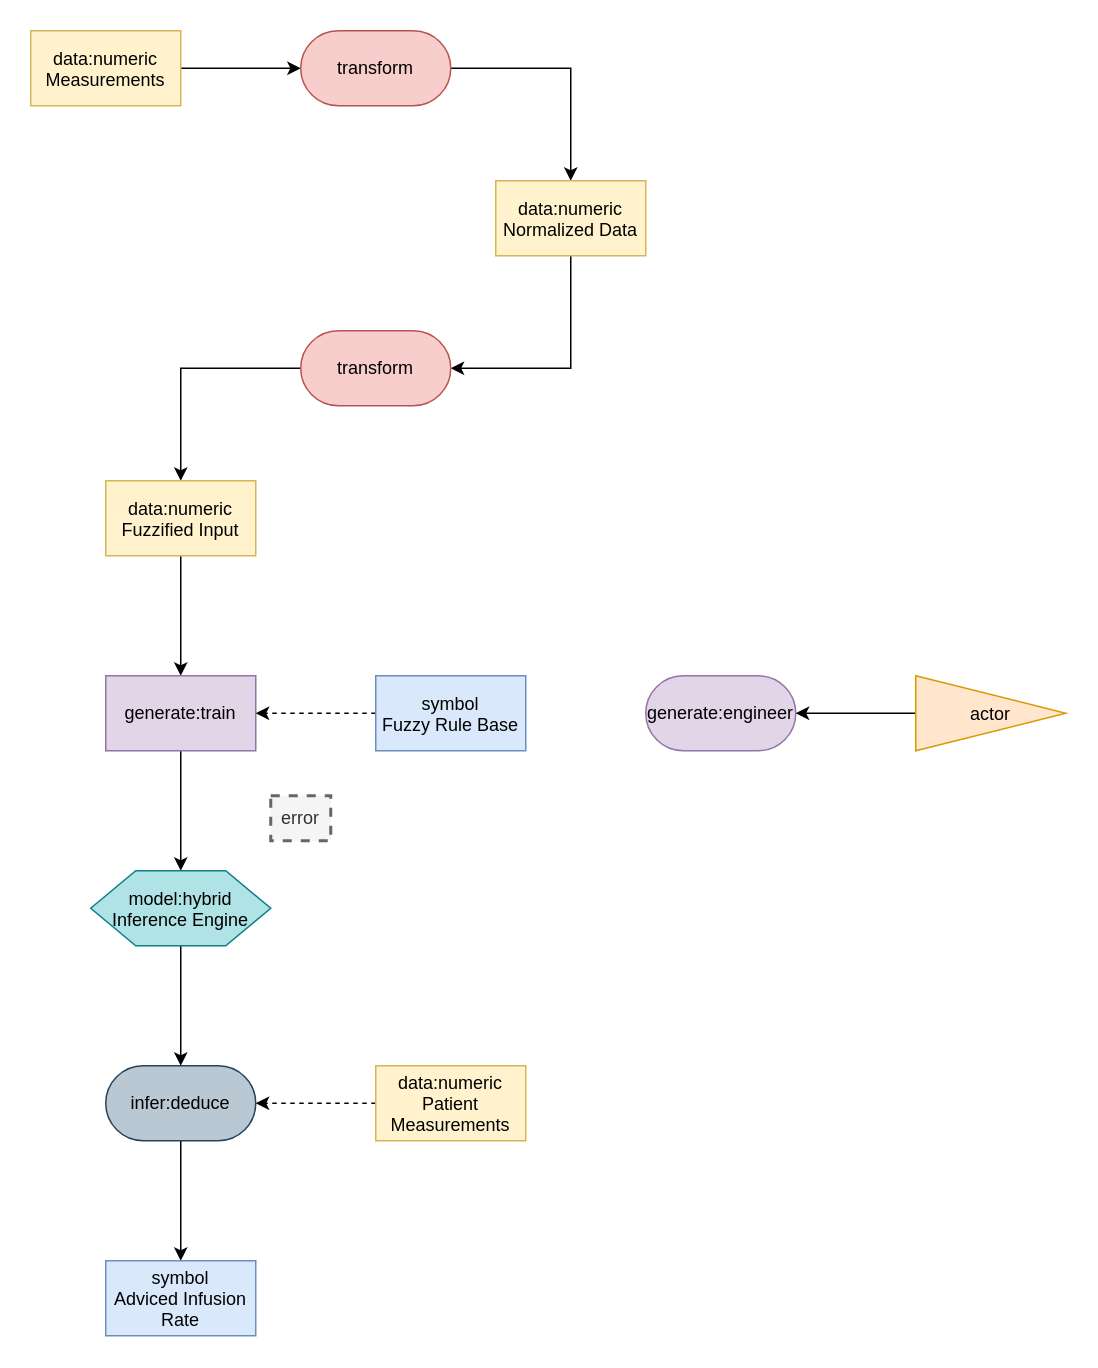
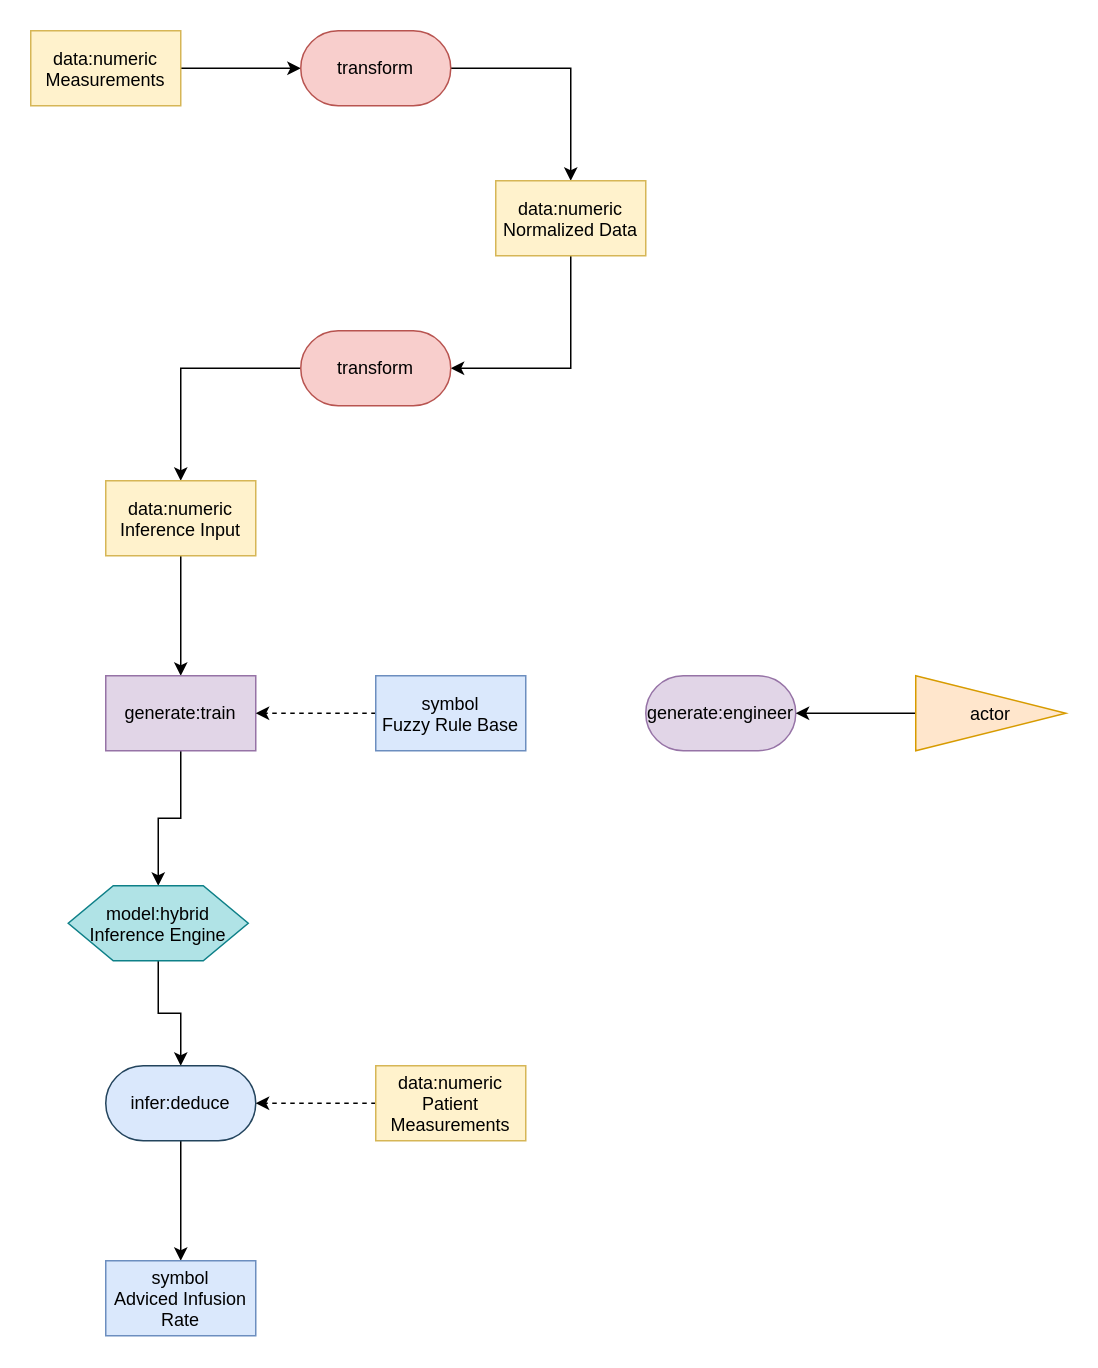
node "data:numeric Fuzzified Input": label "data:numeric Fuzzified Input" -> "data:numeric Inference Input"
node "error": removed
node "model:hybrid Inference Engine": moved (181, 908) -> (158, 923)
node "infer:deduce": fillcolor #bac8d3 -> #dae8fc
